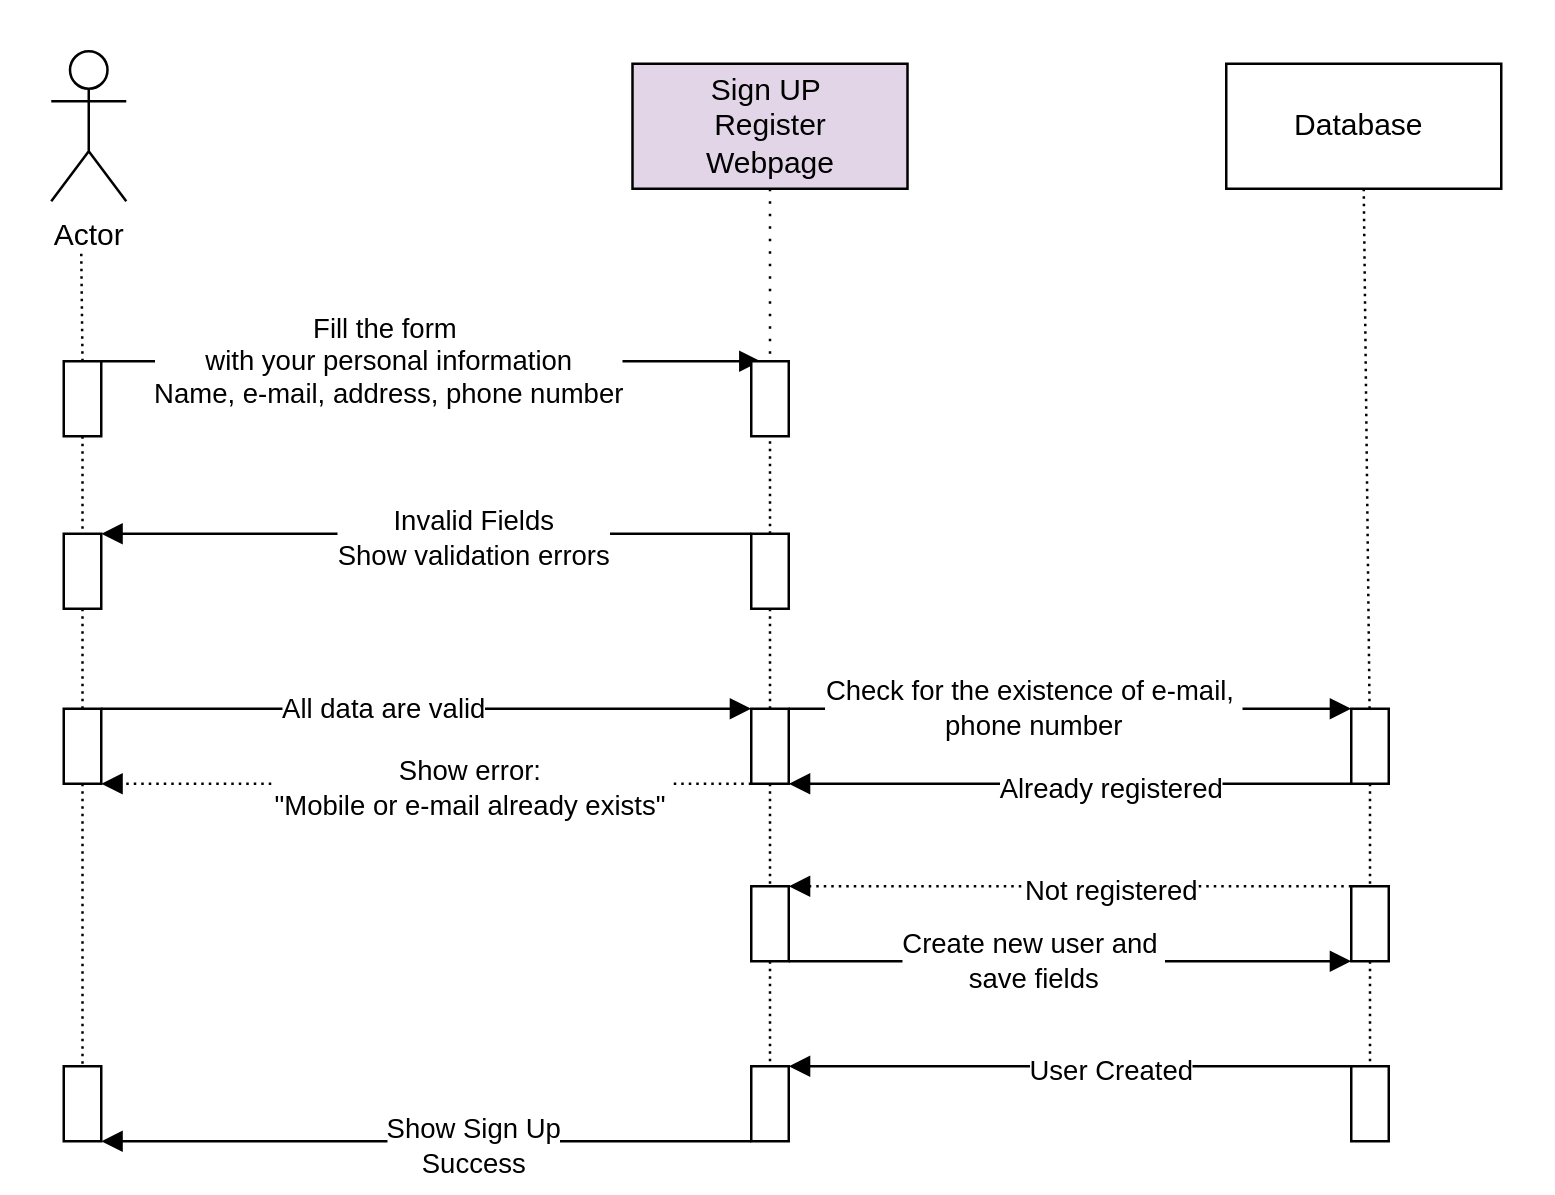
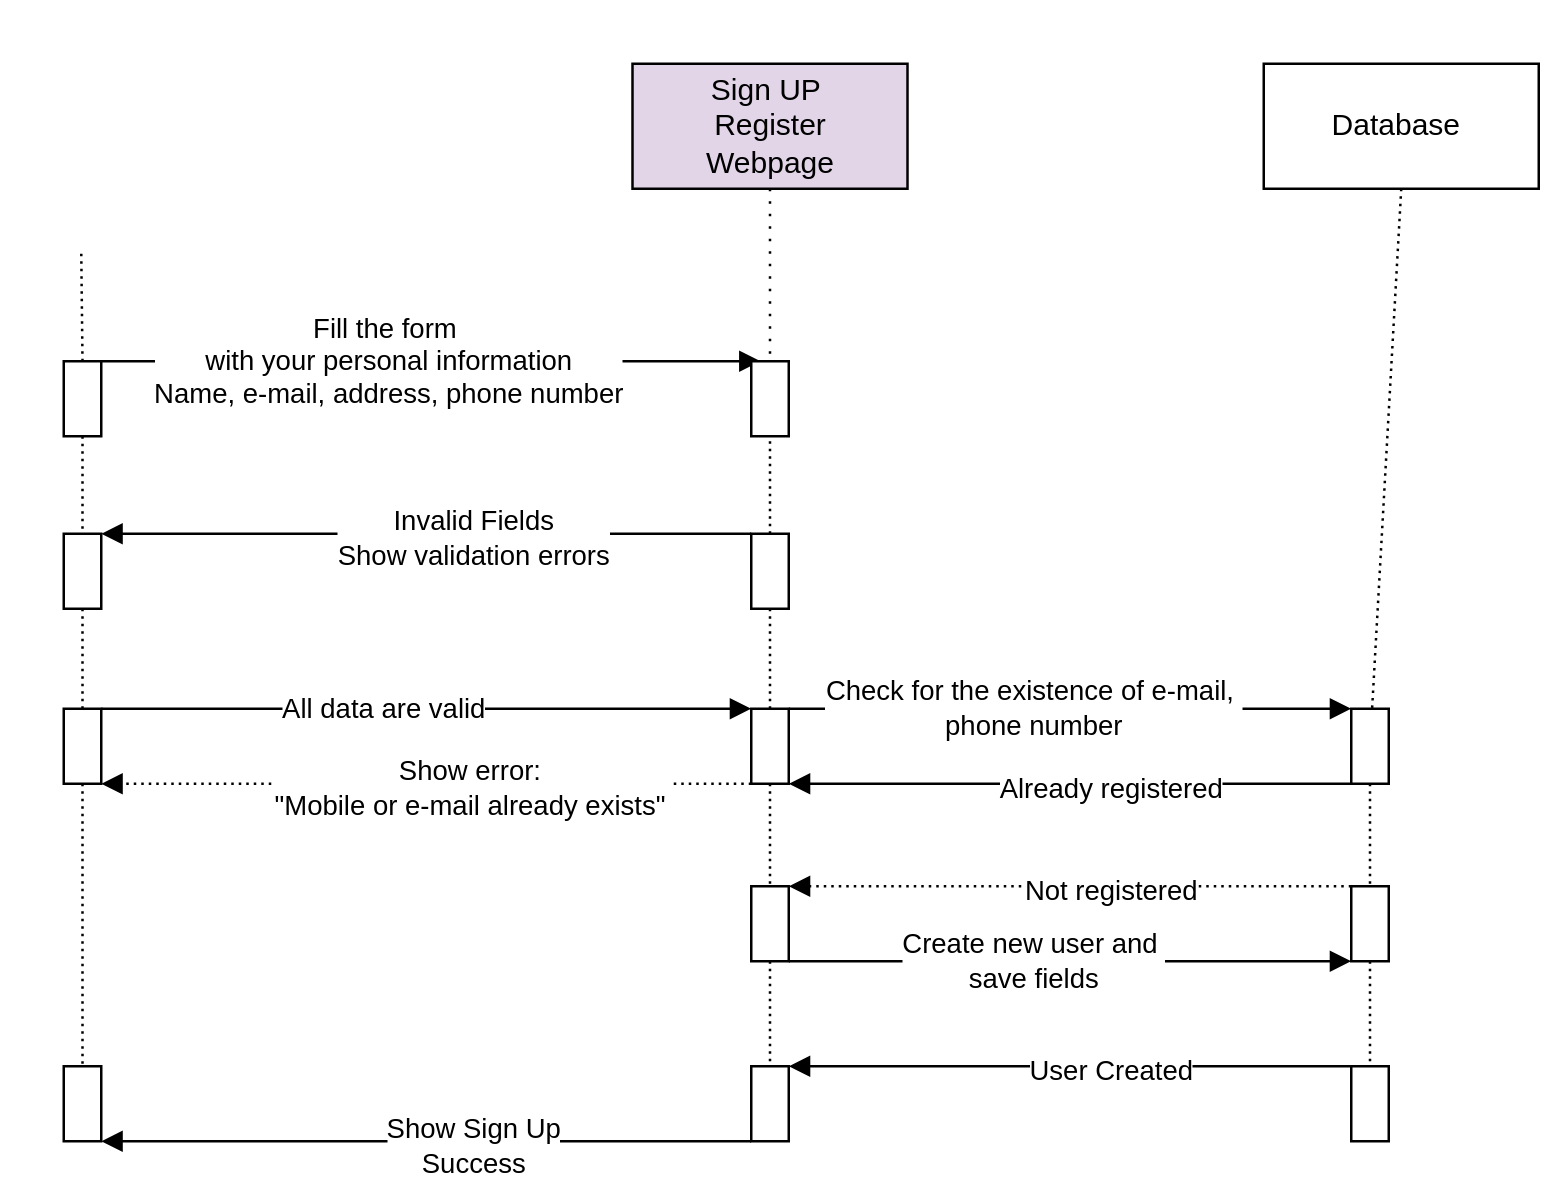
node "Actor": removed
node "Database": moved (1364, 126) -> (1401, 126)
